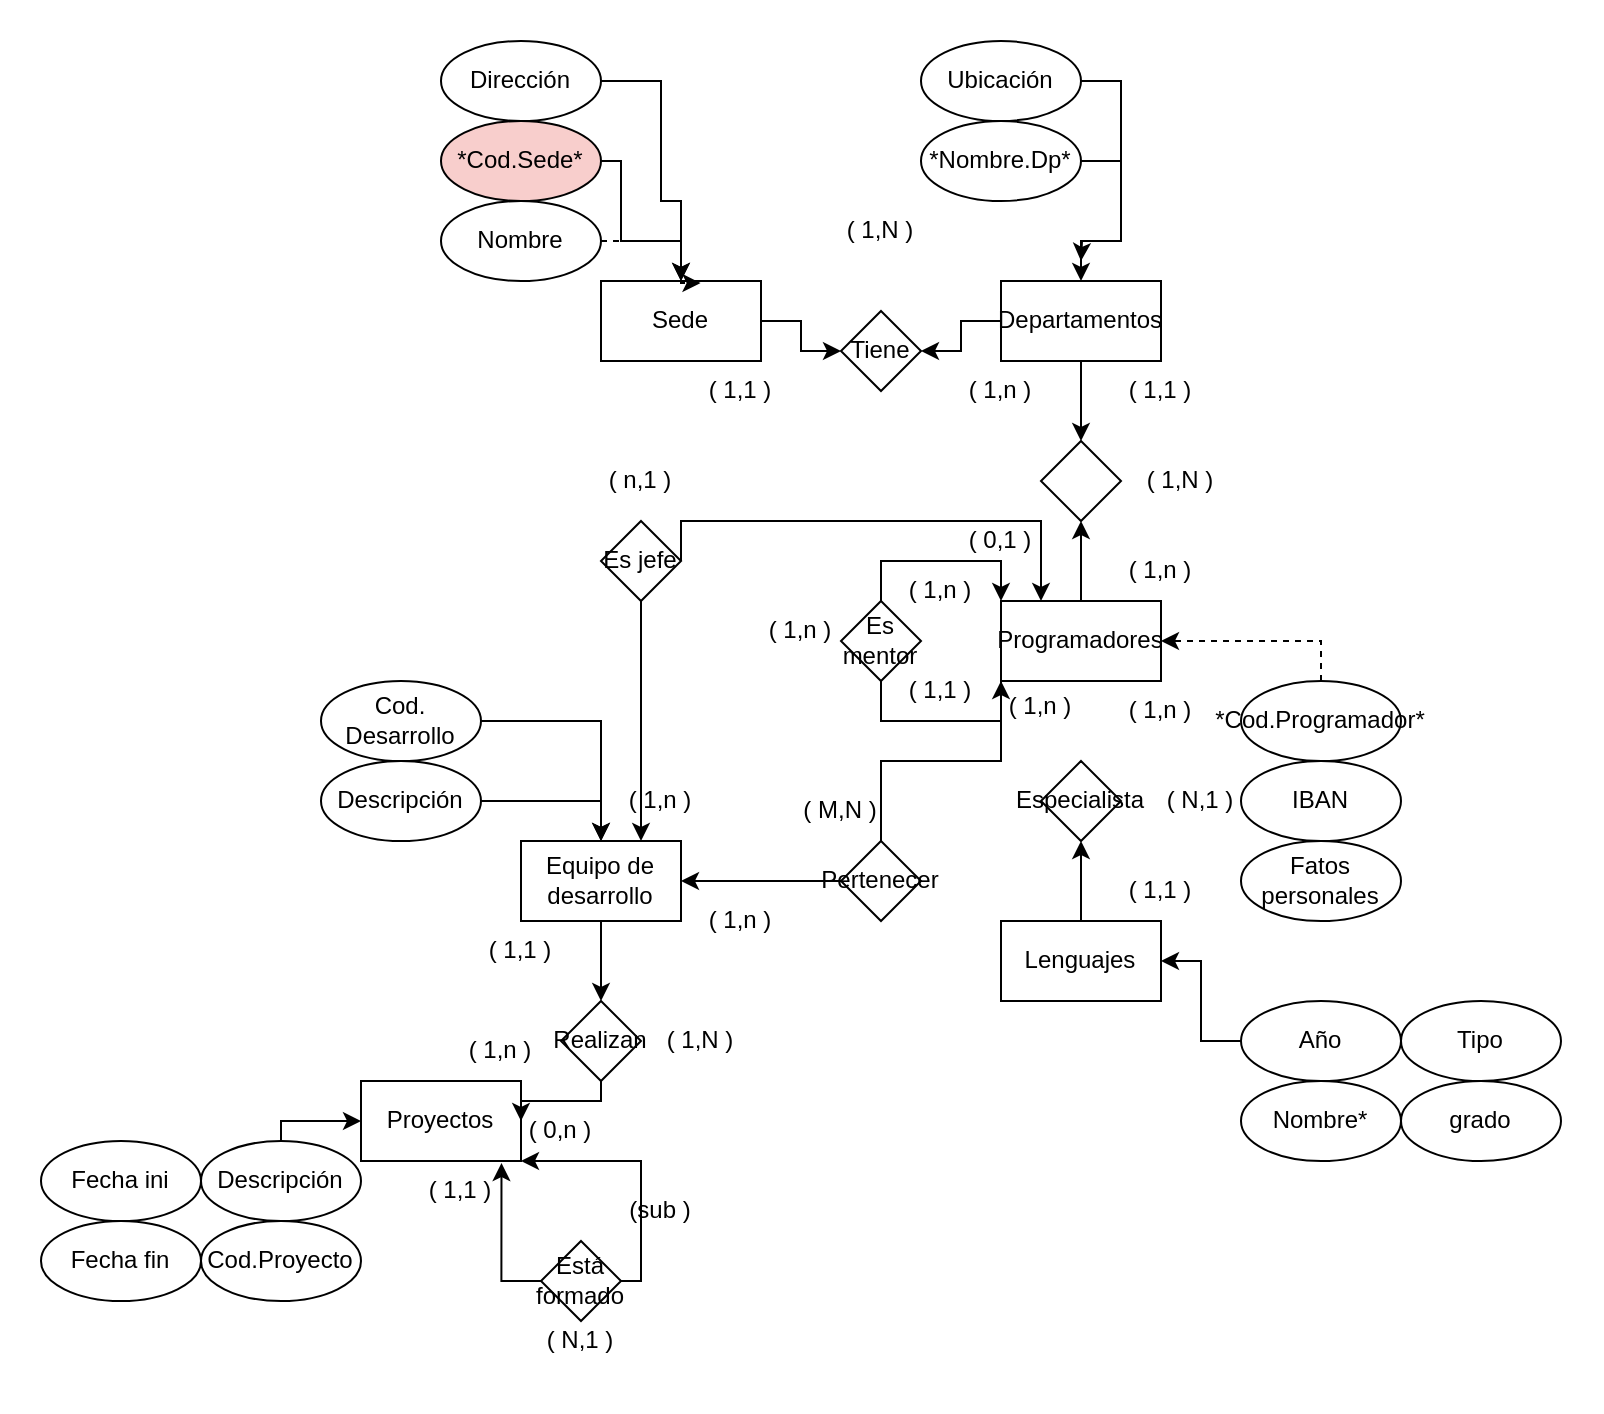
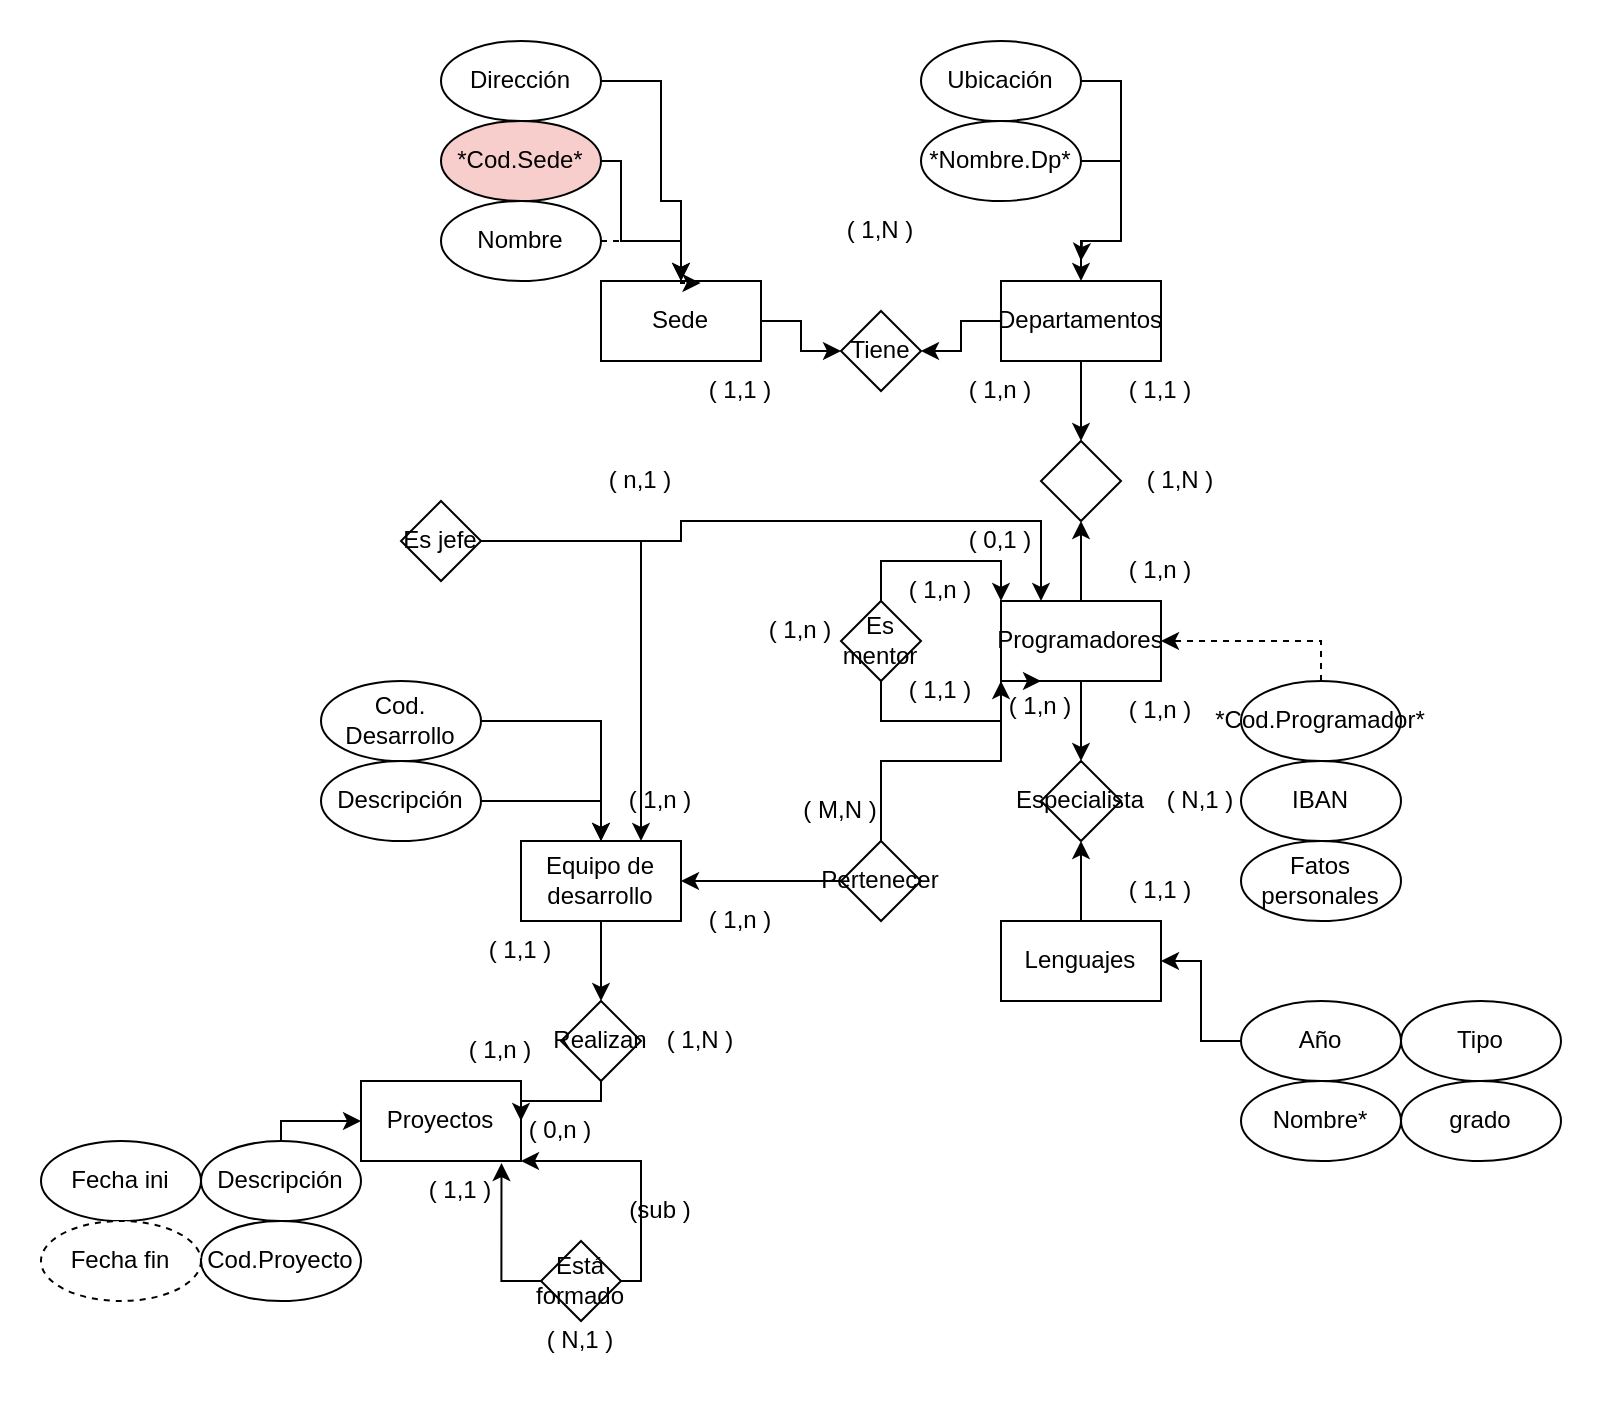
node "Es jefe": moved (641, 561) -> (441, 541)
edge "Programadores" -- "Pertenecer": arrowhead none -> classic
edge "Programadores" -> "Especialista": added
node "Fecha fin": style solid -> dashed
